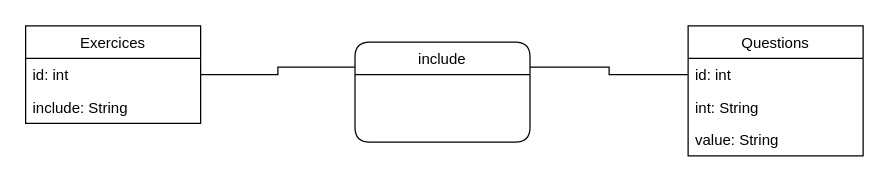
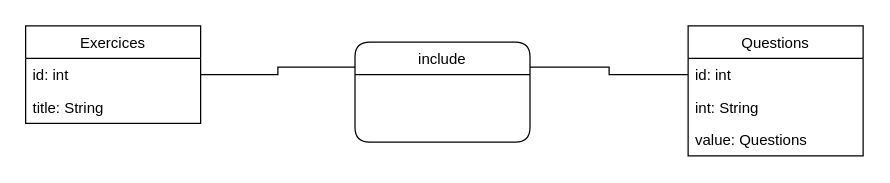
node "include: String": label "include: String" -> "title: String"
node "value: String": label "value: String" -> "value: Questions"
